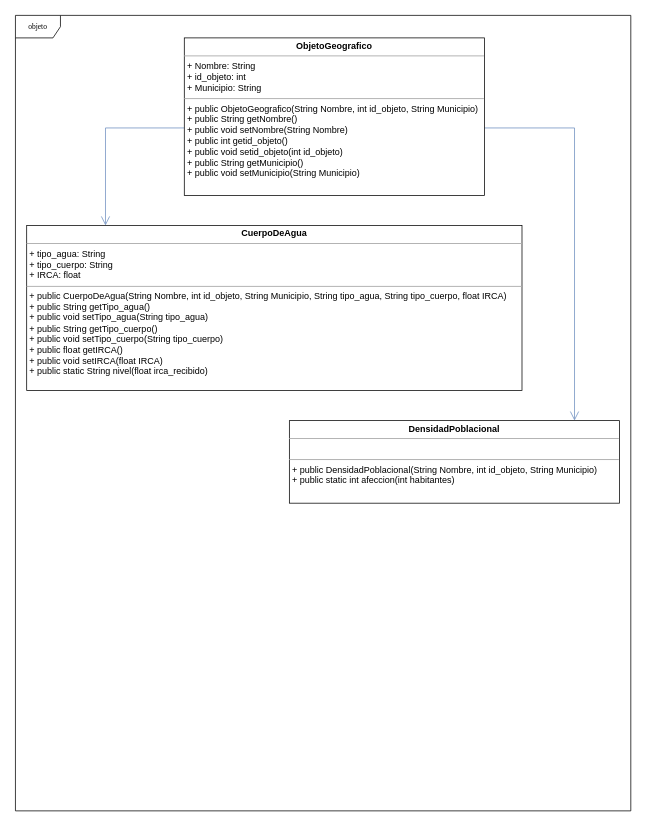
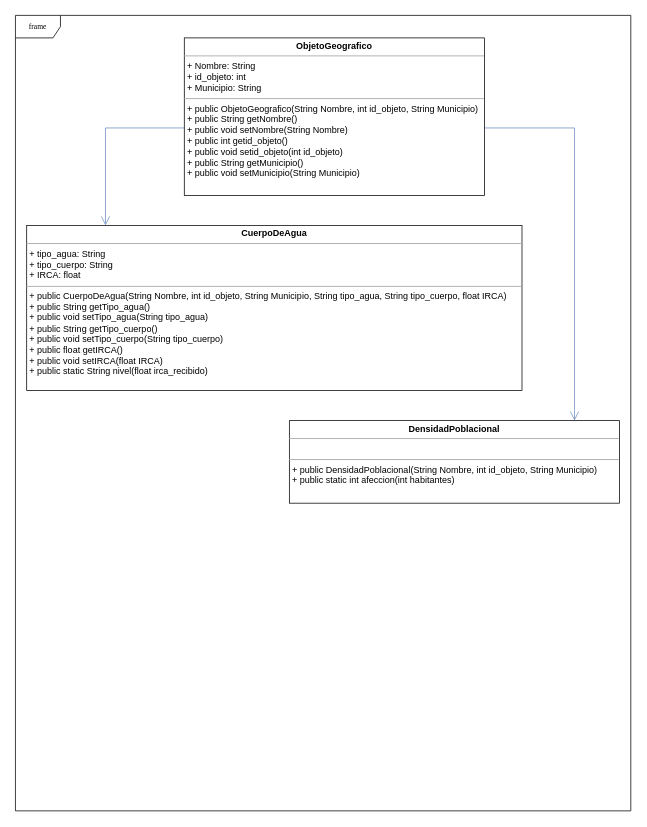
node "objeto": label "objeto" -> "frame"
